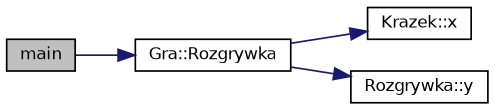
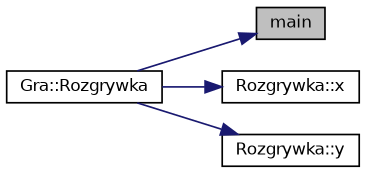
node "Krazek::x": label "Krazek::x" -> "Rozgrywka::x"
edge "main" -> "Gra::Rozgrywka": reversed
